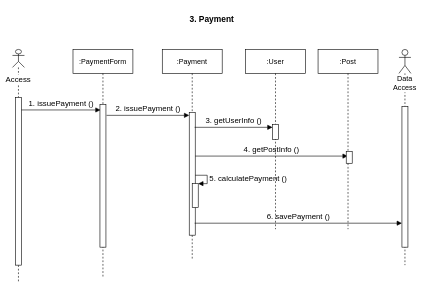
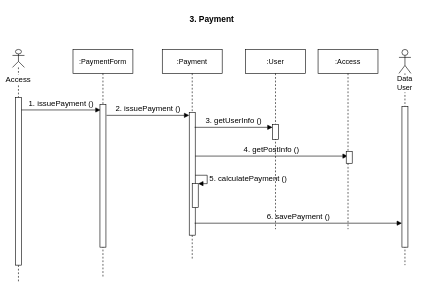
node ":Post": label ":Post" -> ":Access"
node "Data Access": label "Data Access" -> "Data User"
